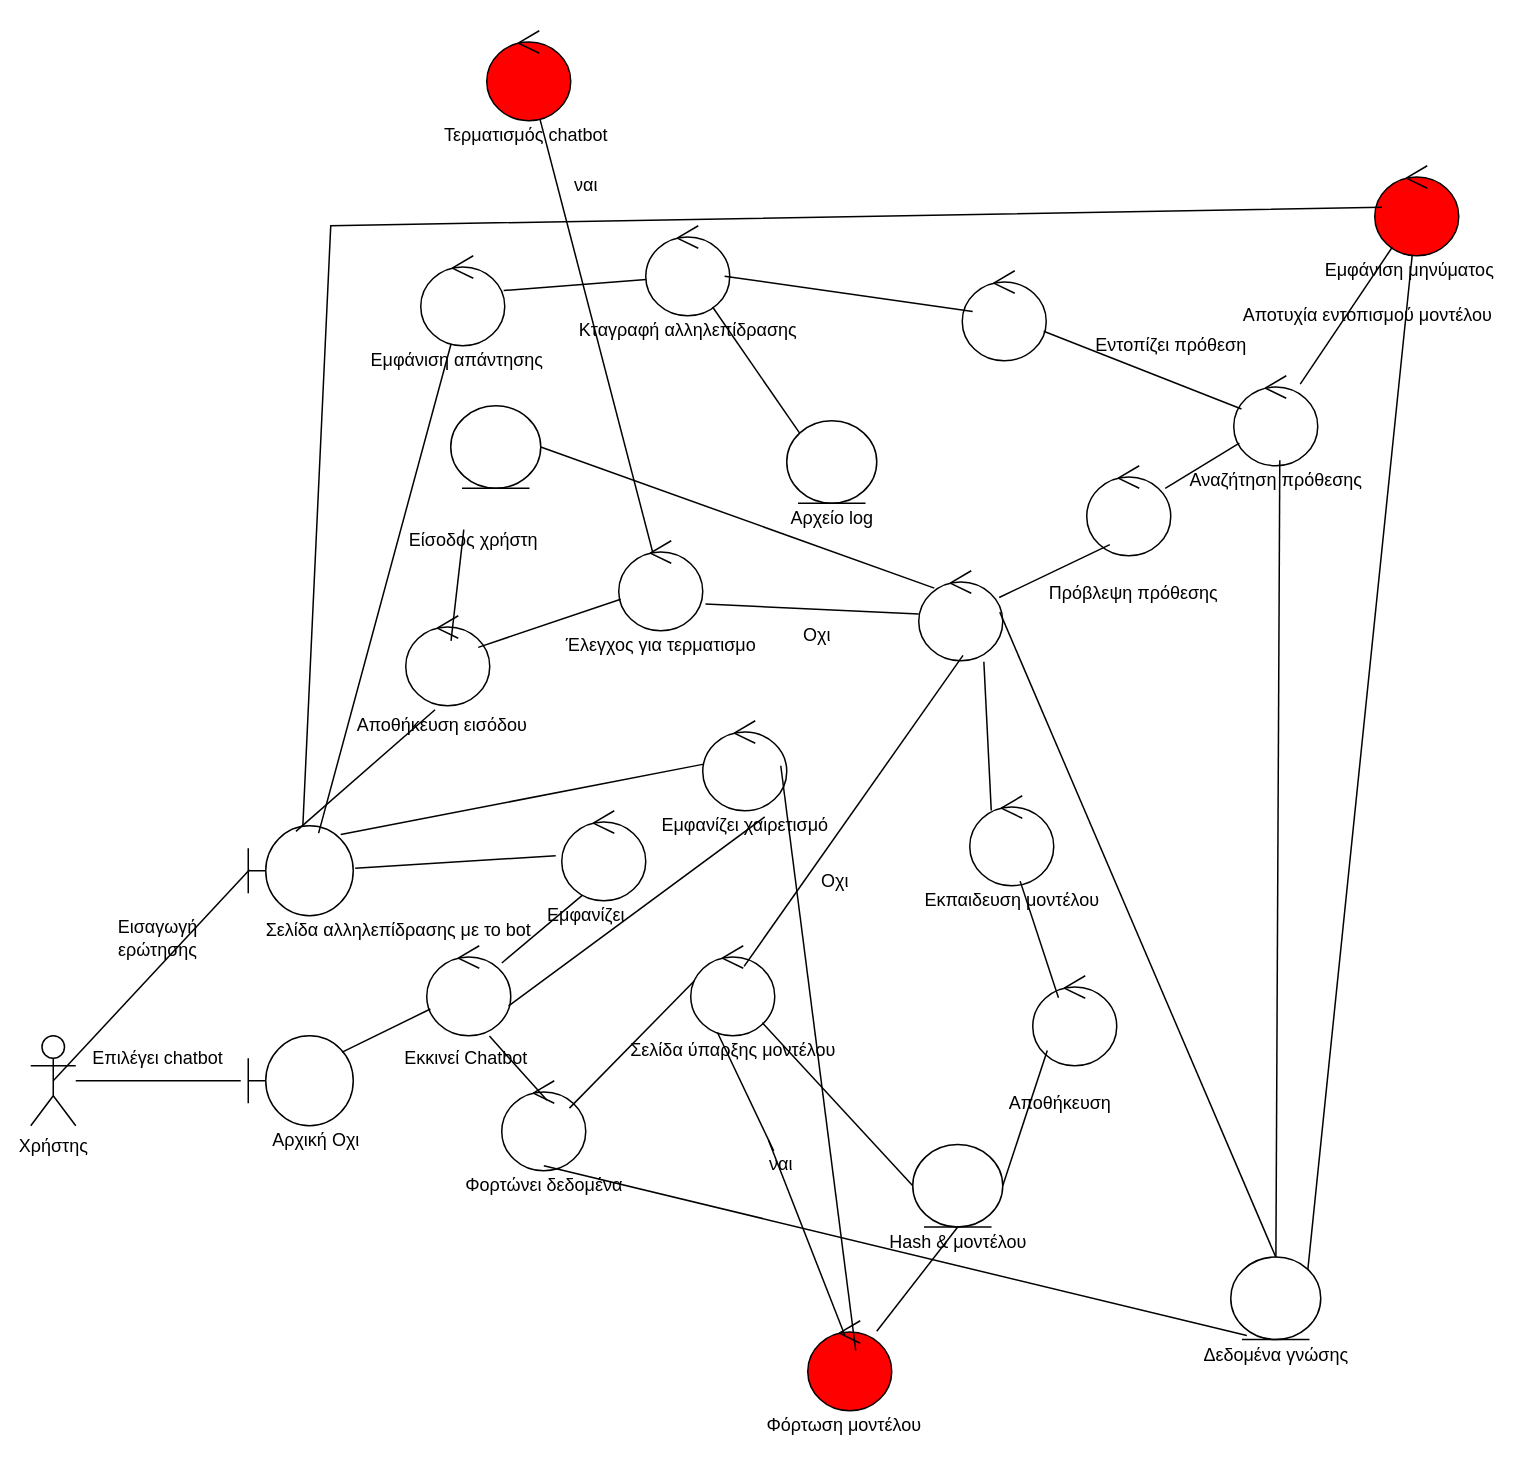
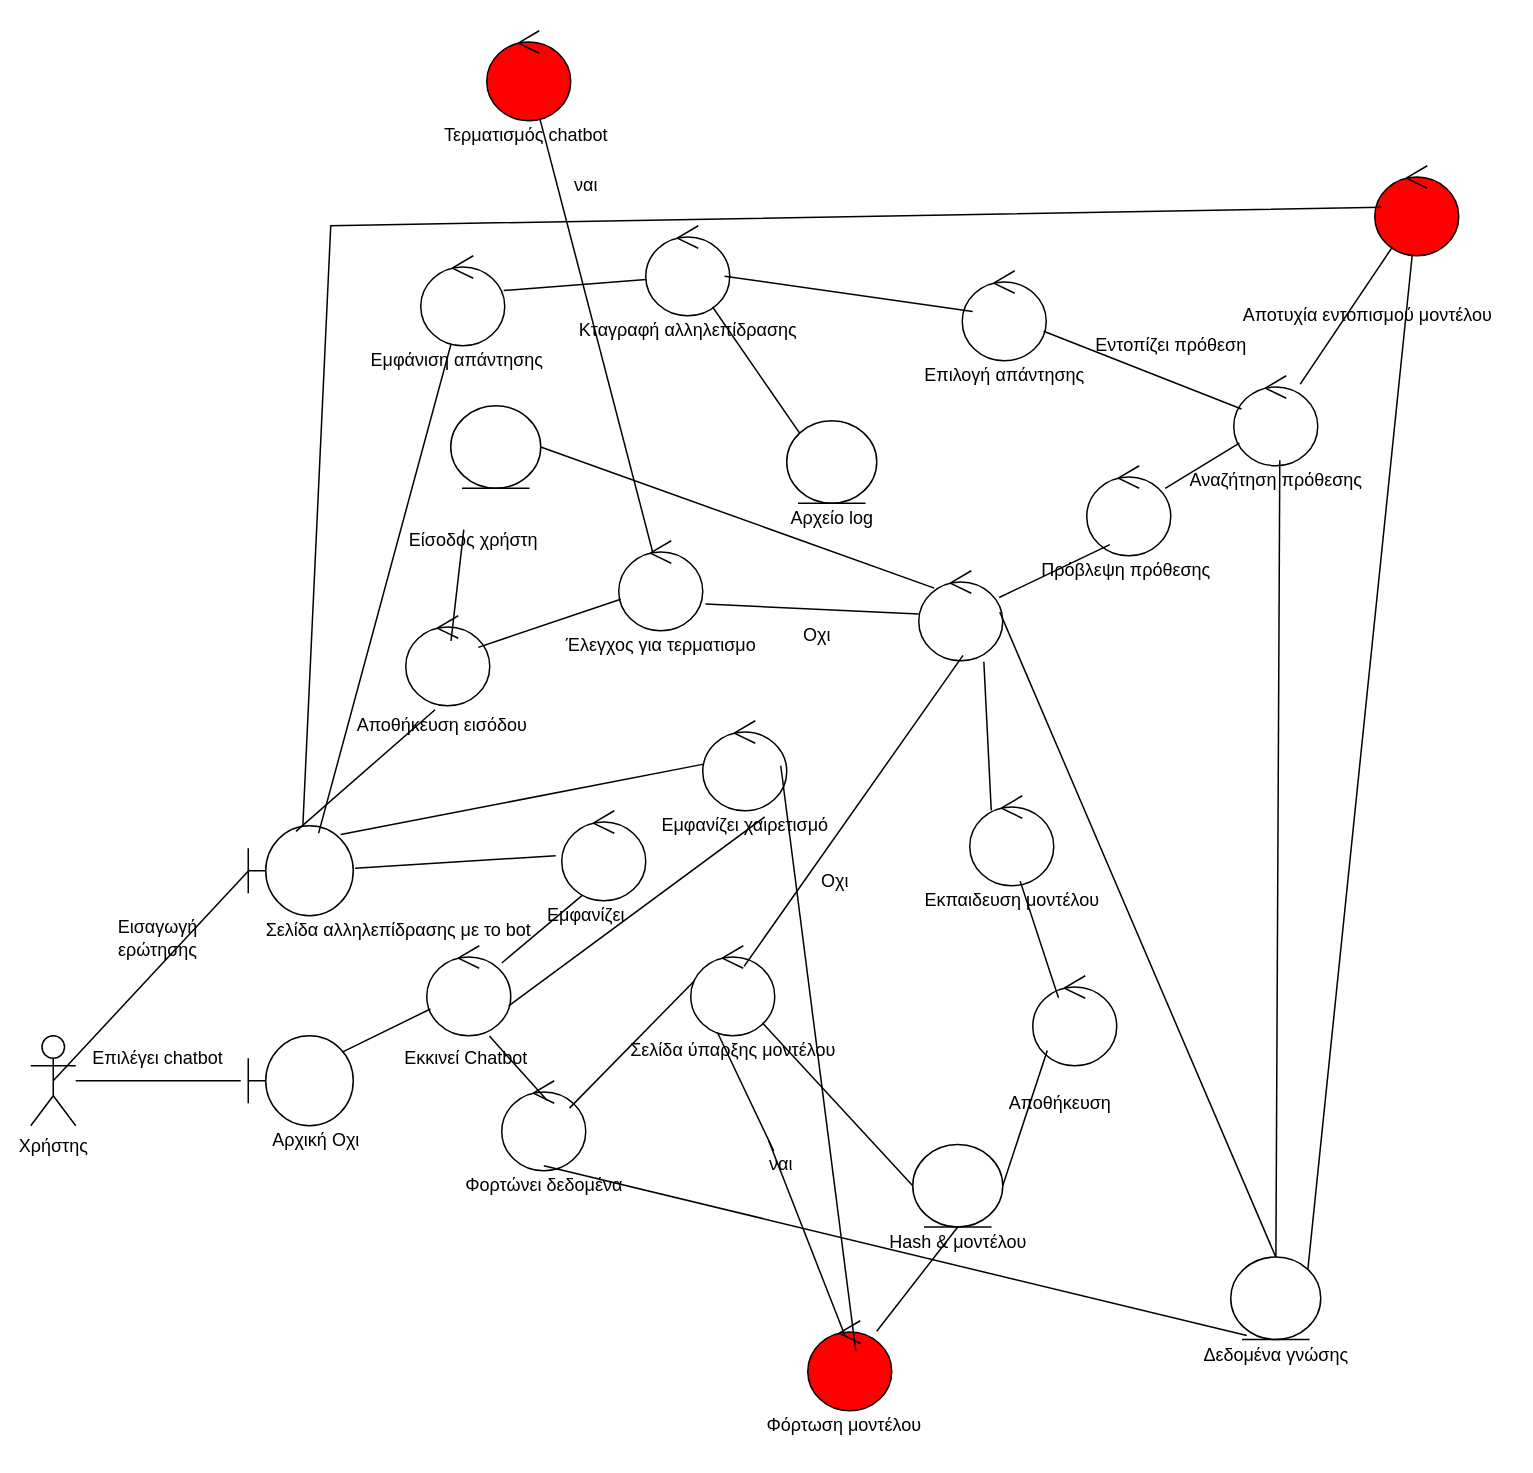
node "Εμφάνιση μηνύματος": removed
node "Επιλογή απάντησης": added
node "Πρόβλεψη πρόθεσης": moved (1133, 593) -> (1126, 571)
